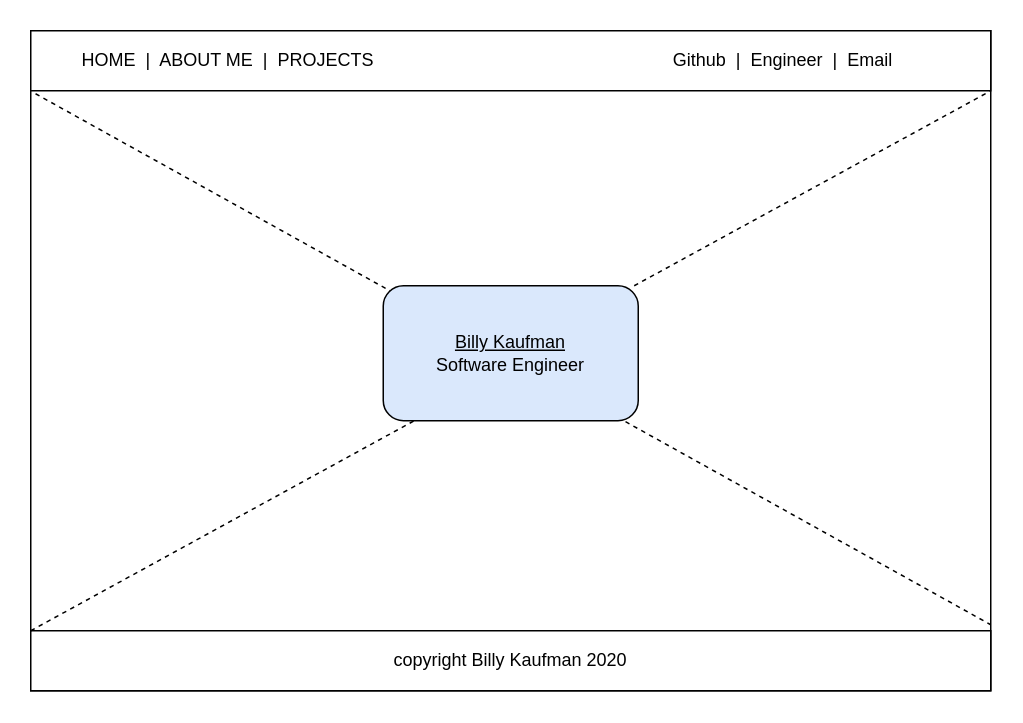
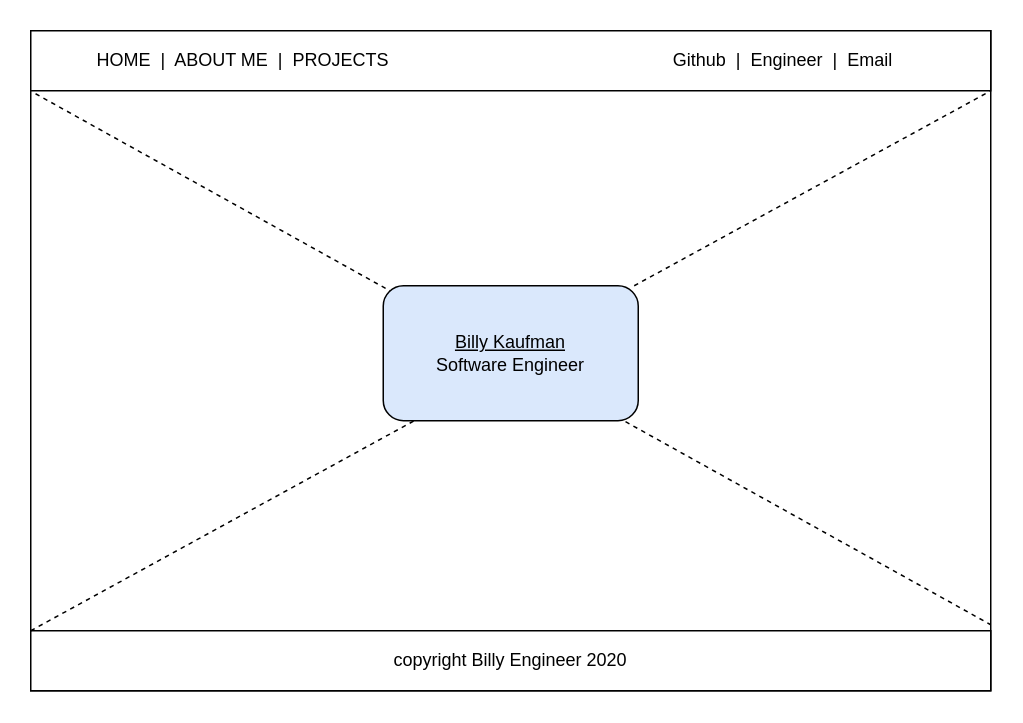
node "HOME | ABOUT ME | PROJECTS": moved (233, 61) -> (248, 61)
node "copyright Billy Kaufman 2020": label "copyright Billy Kaufman 2020" -> "copyright Billy Engineer 2020"
